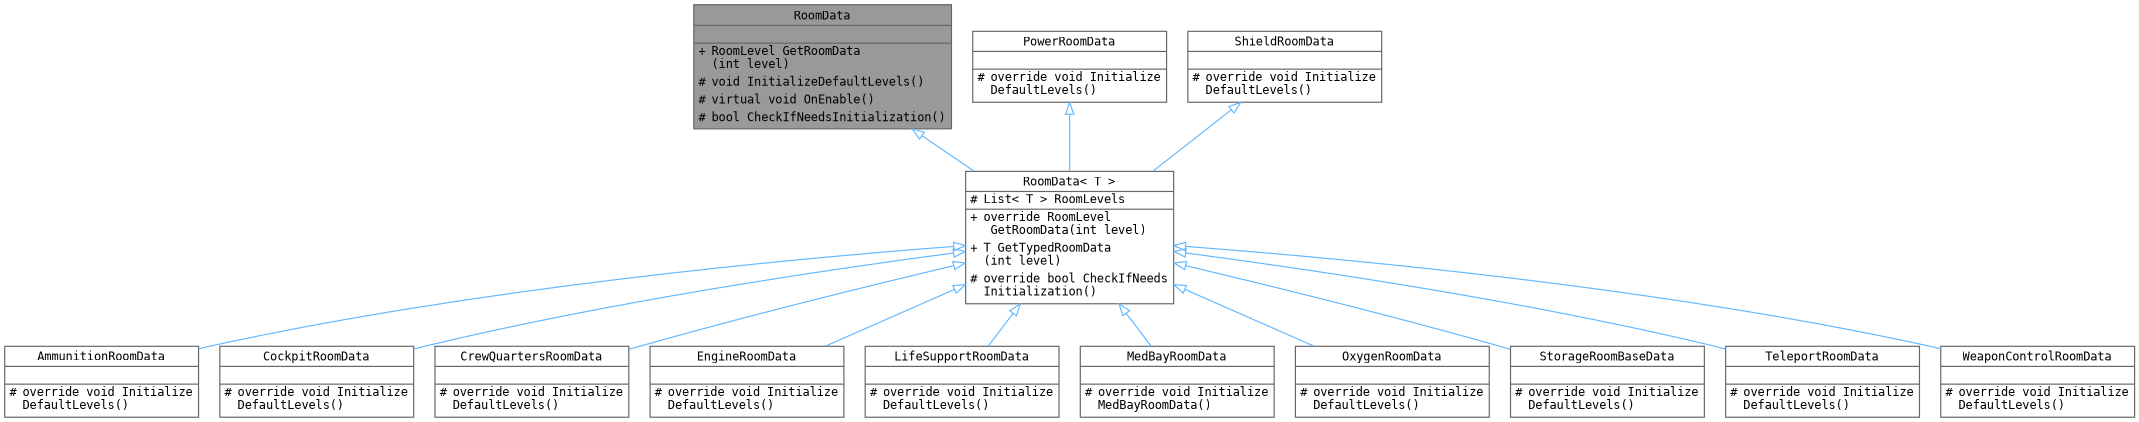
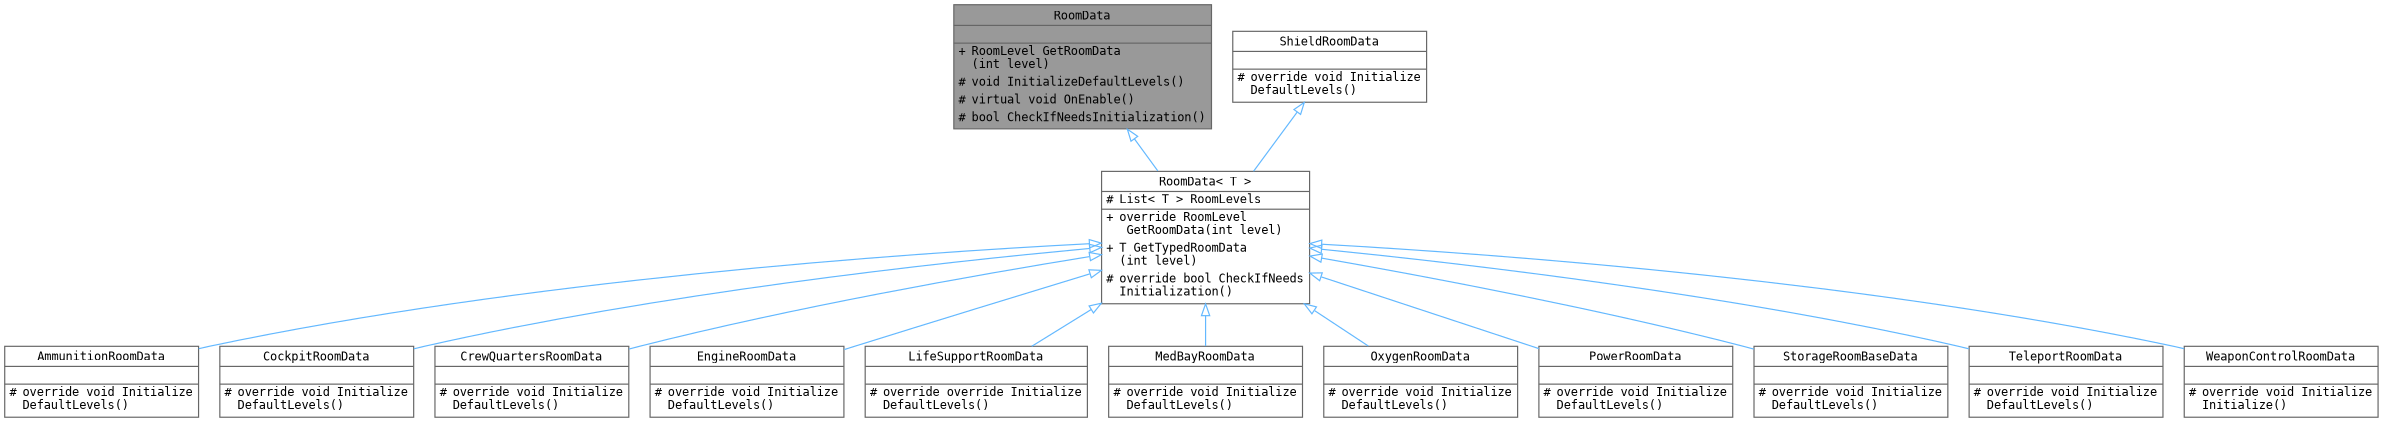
edge "RoomData< T >" -> "PowerRoomData": reversed
node "LifeSupportRoomData": text "override void Initialize" -> "override override Initialize"
node "MedBayRoomData": text "MedBayRoomData()" -> "DefaultLevels()"
node "WeaponControlRoomData": text "DefaultLevels()" -> "Initialize()"
